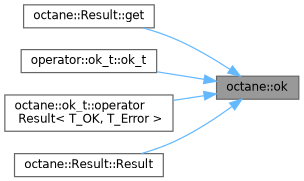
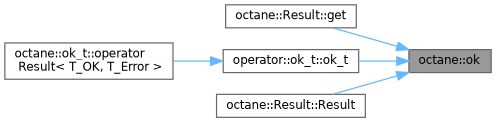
edge "octane::ok_t::operator Result< T_OK, T_Error >" -> "octane::ok": now "octane::ok_t::operator Result< T_OK, T_Error >" -> "operator::ok_t::ok_t"
